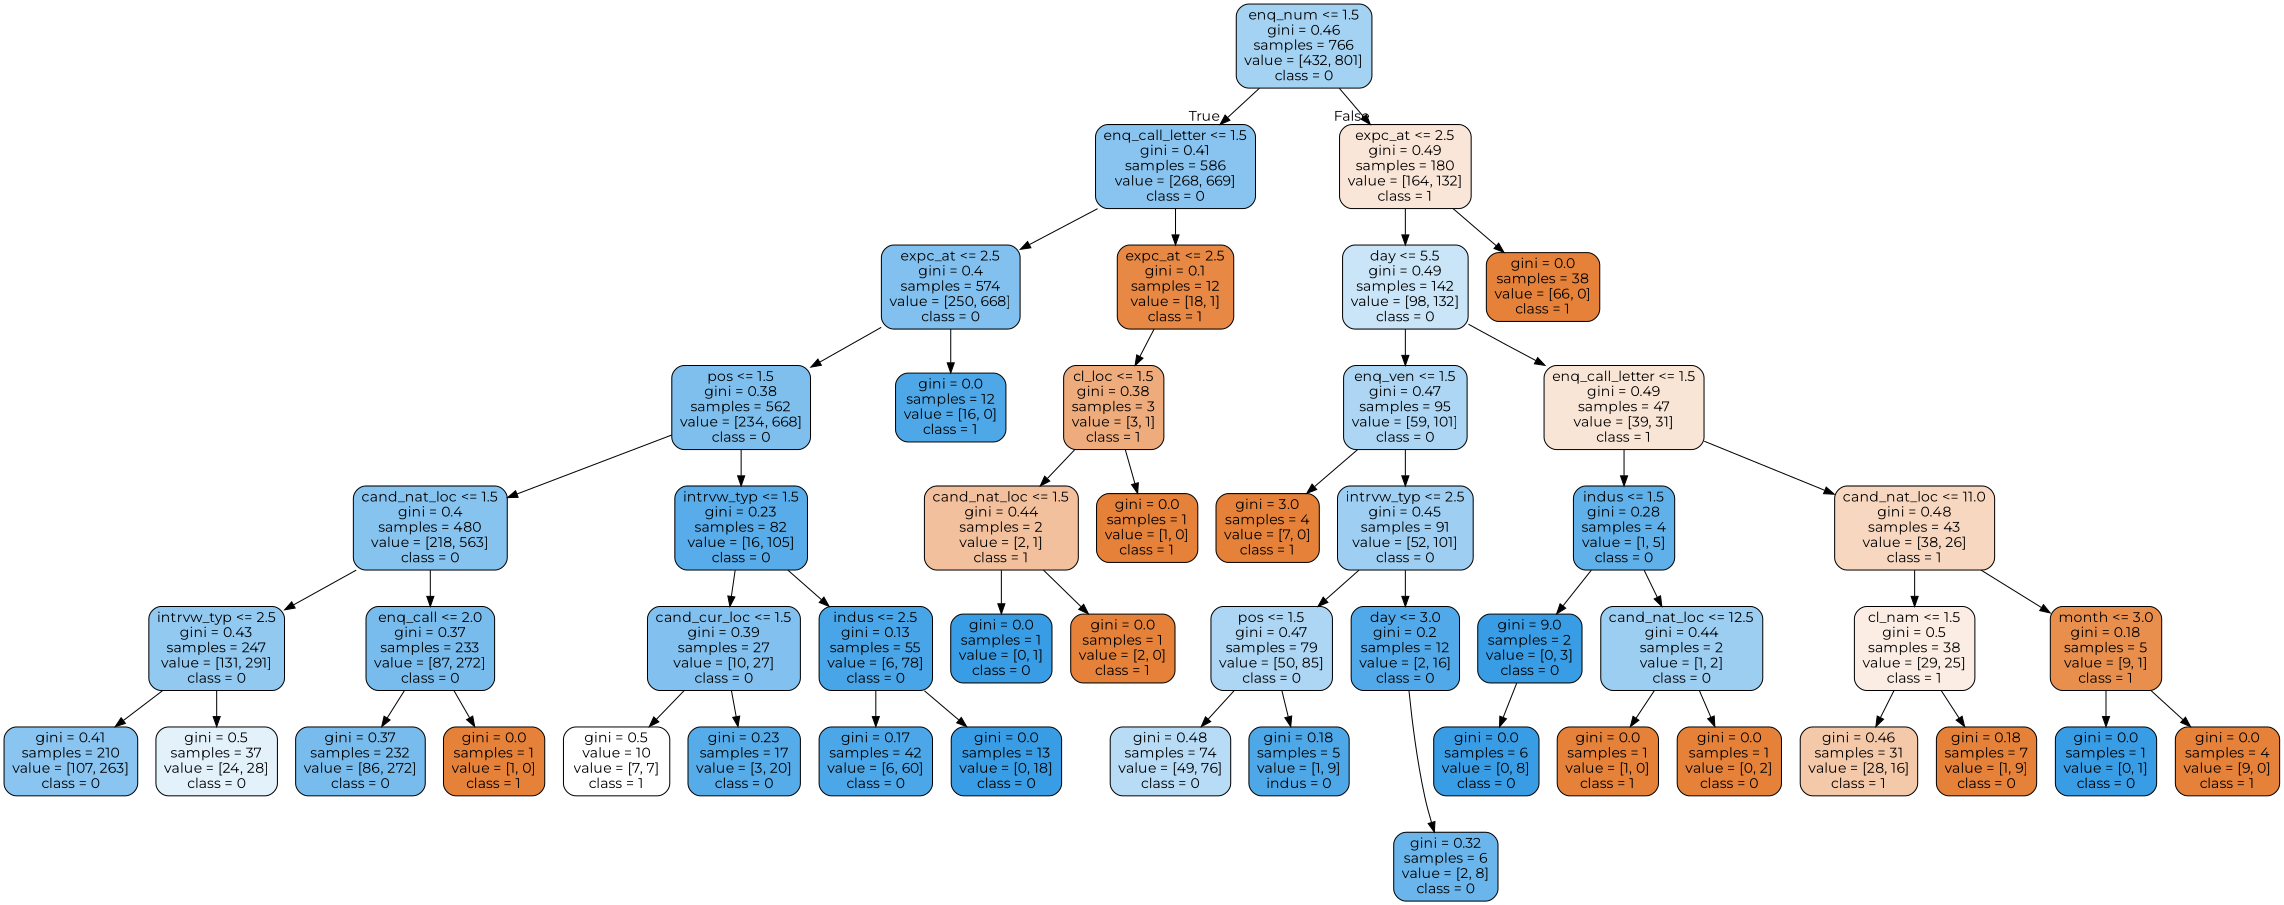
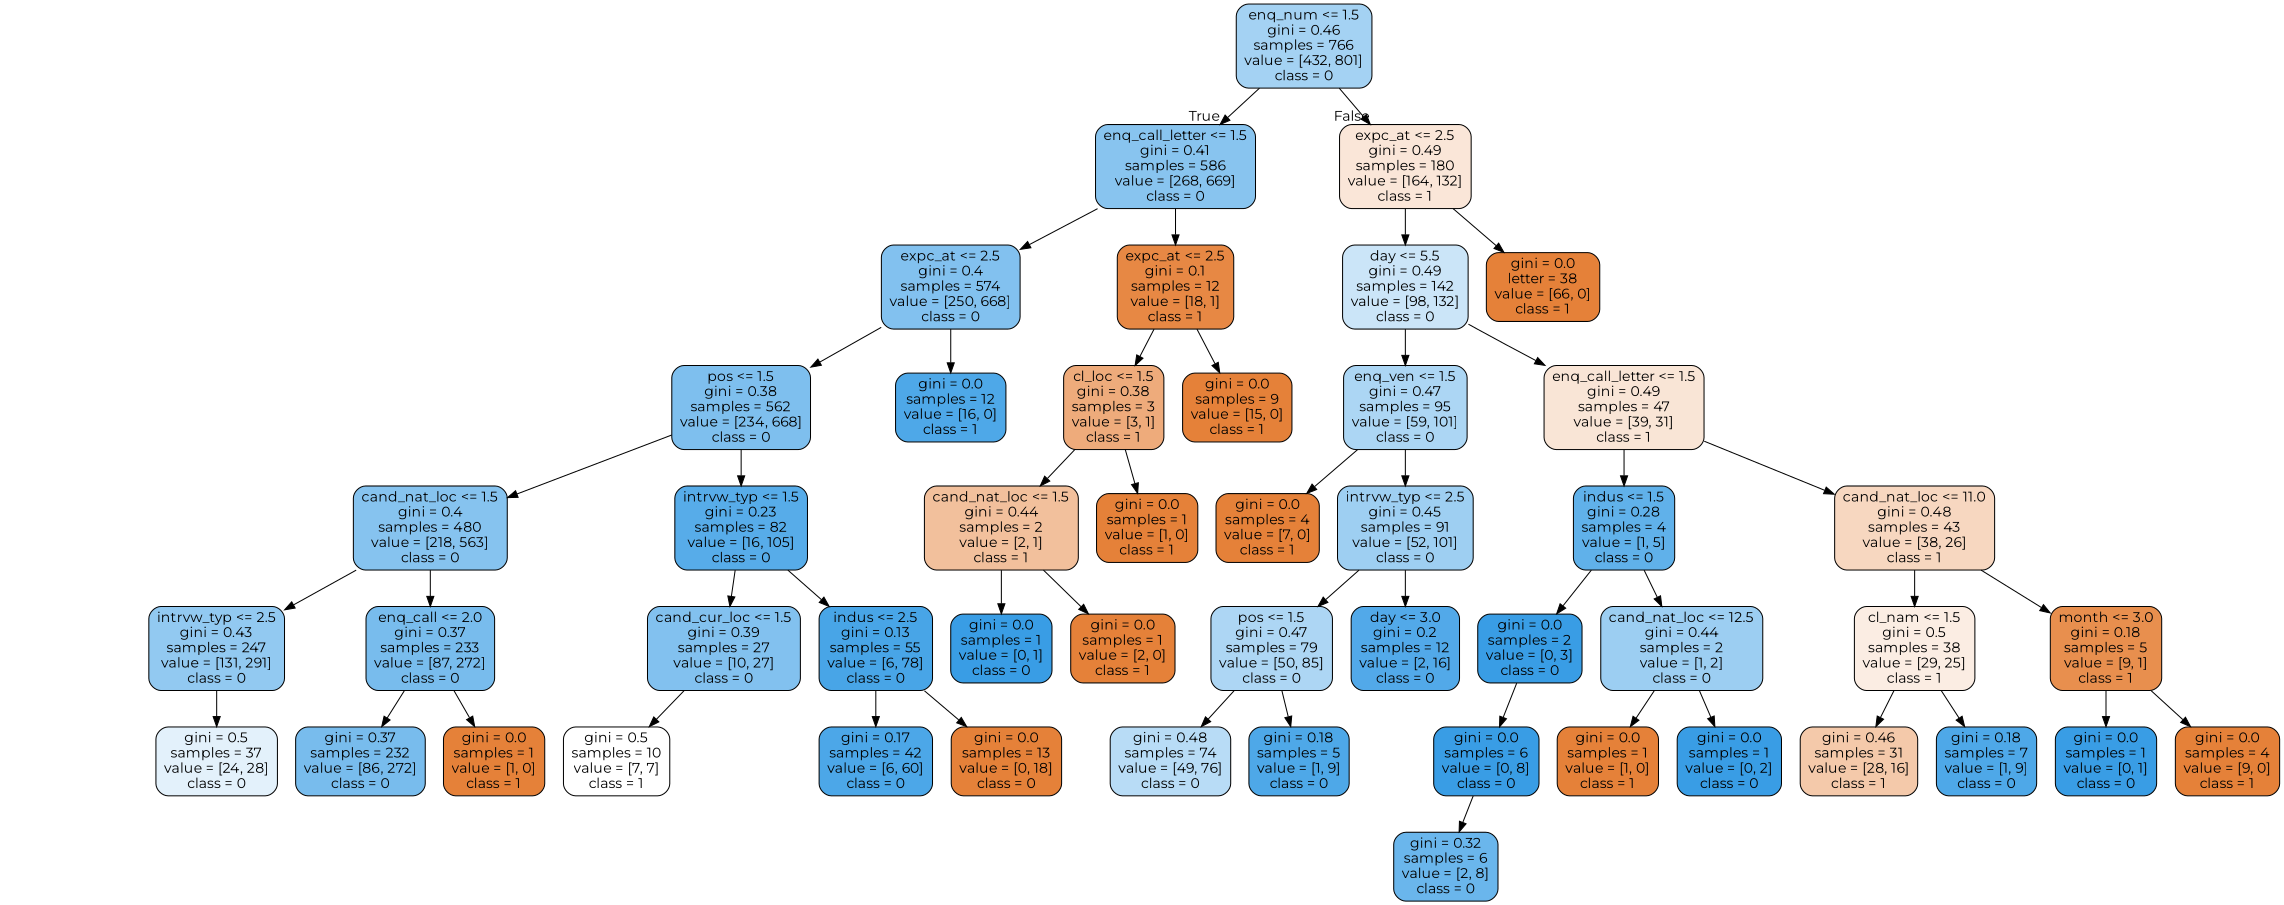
node "gini = 0.0 samples = 38 value = [66, 0] class = 1": label "gini = 0.0 samples = 38 value = [66, 0] class = 1" -> "gini = 0.0 letter = 38 value = [66, 0] class = 1"
node "gini = 0.0 samples = 9 value = [15, 0] class = 1": added
node "gini = 3.0 samples = 4 value = [7, 0] class = 1": label "gini = 3.0 samples = 4 value = [7, 0] class = 1" -> "gini = 0.0 samples = 4 value = [7, 0] class = 1"
node "gini = 9.0 samples = 2 value = [0, 3] class = 0": label "gini = 9.0 samples = 2 value = [0, 3] class = 0" -> "gini = 0.0 samples = 2 value = [0, 3] class = 0"
edge "day <= 3.0 gini = 0.2 samples = 12 value = [2, 16] class = 0" -> "gini = 0.32 samples = 6 value = [2, 8] class = 0": now "gini = 0.0 samples = 6 value = [0, 8] class = 0" -> "gini = 0.32 samples = 6 value = [2, 8] class = 0"
node "gini = 0.41 samples = 210 value = [107, 263] class = 0": removed
node "gini = 0.5 value = 10 value = [7, 7] class = 1": label "gini = 0.5 value = 10 value = [7, 7] class = 1" -> "gini = 0.5 samples = 10 value = [7, 7] class = 1"
node "gini = 0.23 samples = 17 value = [3, 20] class = 0": removed
node "gini = 0.0 samples = 13 value = [0, 18] class = 0": fillcolor #399de5ff -> #e58139ff
node "gini = 0.18 samples = 5 value = [1, 9] indus = 0": label "gini = 0.18 samples = 5 value = [1, 9] indus = 0" -> "gini = 0.18 samples = 5 value = [1, 9] class = 0"
node "gini = 0.0 samples = 1 value = [0, 2] class = 0": fillcolor #e58139ff -> #399de5ff
node "gini = 0.18 samples = 7 value = [1, 9] class = 0": fillcolor #e58139ff -> #399de5e3
